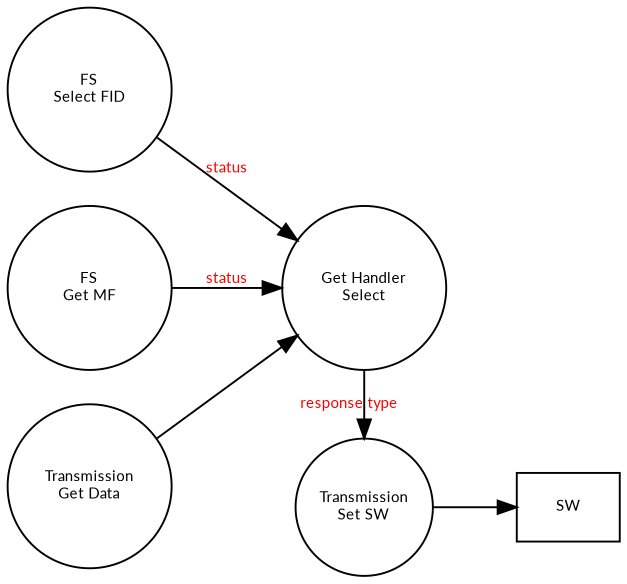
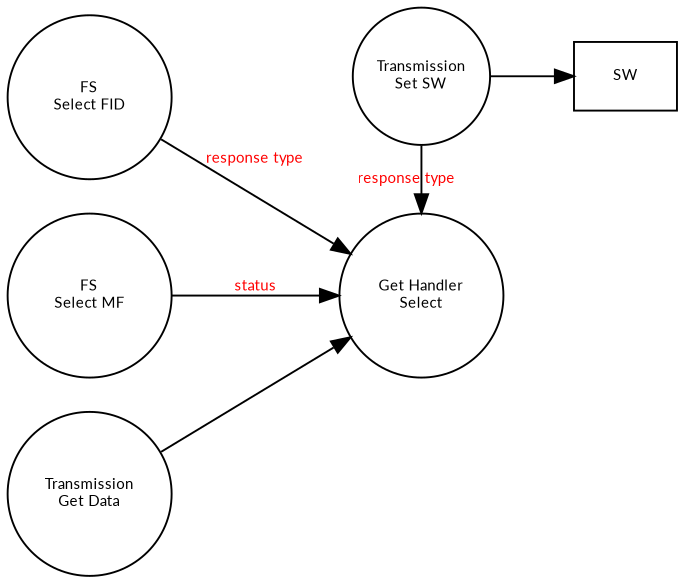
edge "FS Select FID" -> "Get Handler Select": label "status" -> "response type"
node "FS Get MF": label "FS Get MF" -> "FS Select MF"
edge "Get Handler Select" -> "Transmission Set SW": reversed
